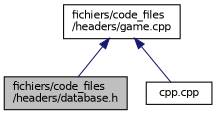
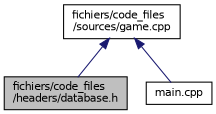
node "fichiers/code_files /headers/game.cpp": label "fichiers/code_files /headers/game.cpp" -> "fichiers/code_files /sources/game.cpp"
node "cpp.cpp": label "cpp.cpp" -> "main.cpp"
